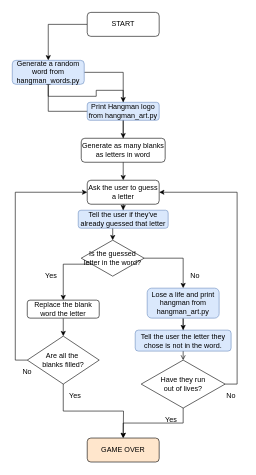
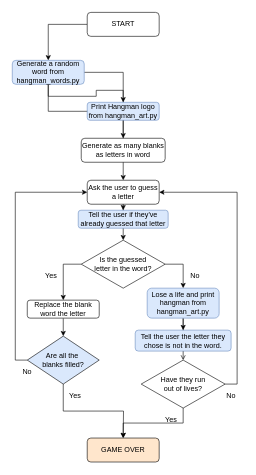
node "Is the guessed letter in the word?": size 63x36 -> 84x48
node "Are all the blanks filled?": fillcolor #ffffff -> #dae8fc
